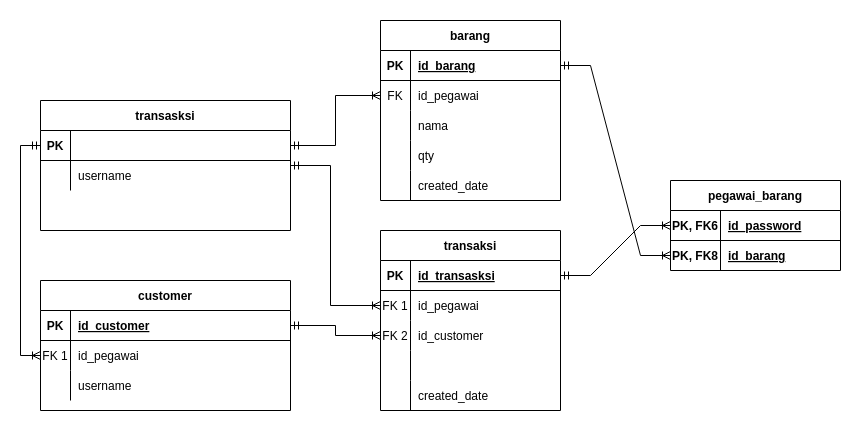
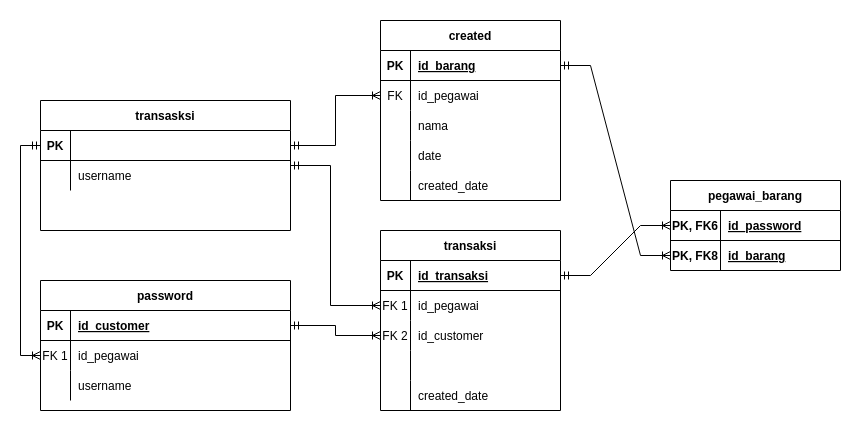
node "barang": label "barang" -> "created"
node "qty": label "qty" -> "date"
node "id_transasksi": label "id_transasksi" -> "id_transaksi"
node "customer": label "customer" -> "password"
